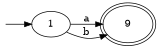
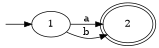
node "9": label "9" -> "2"
